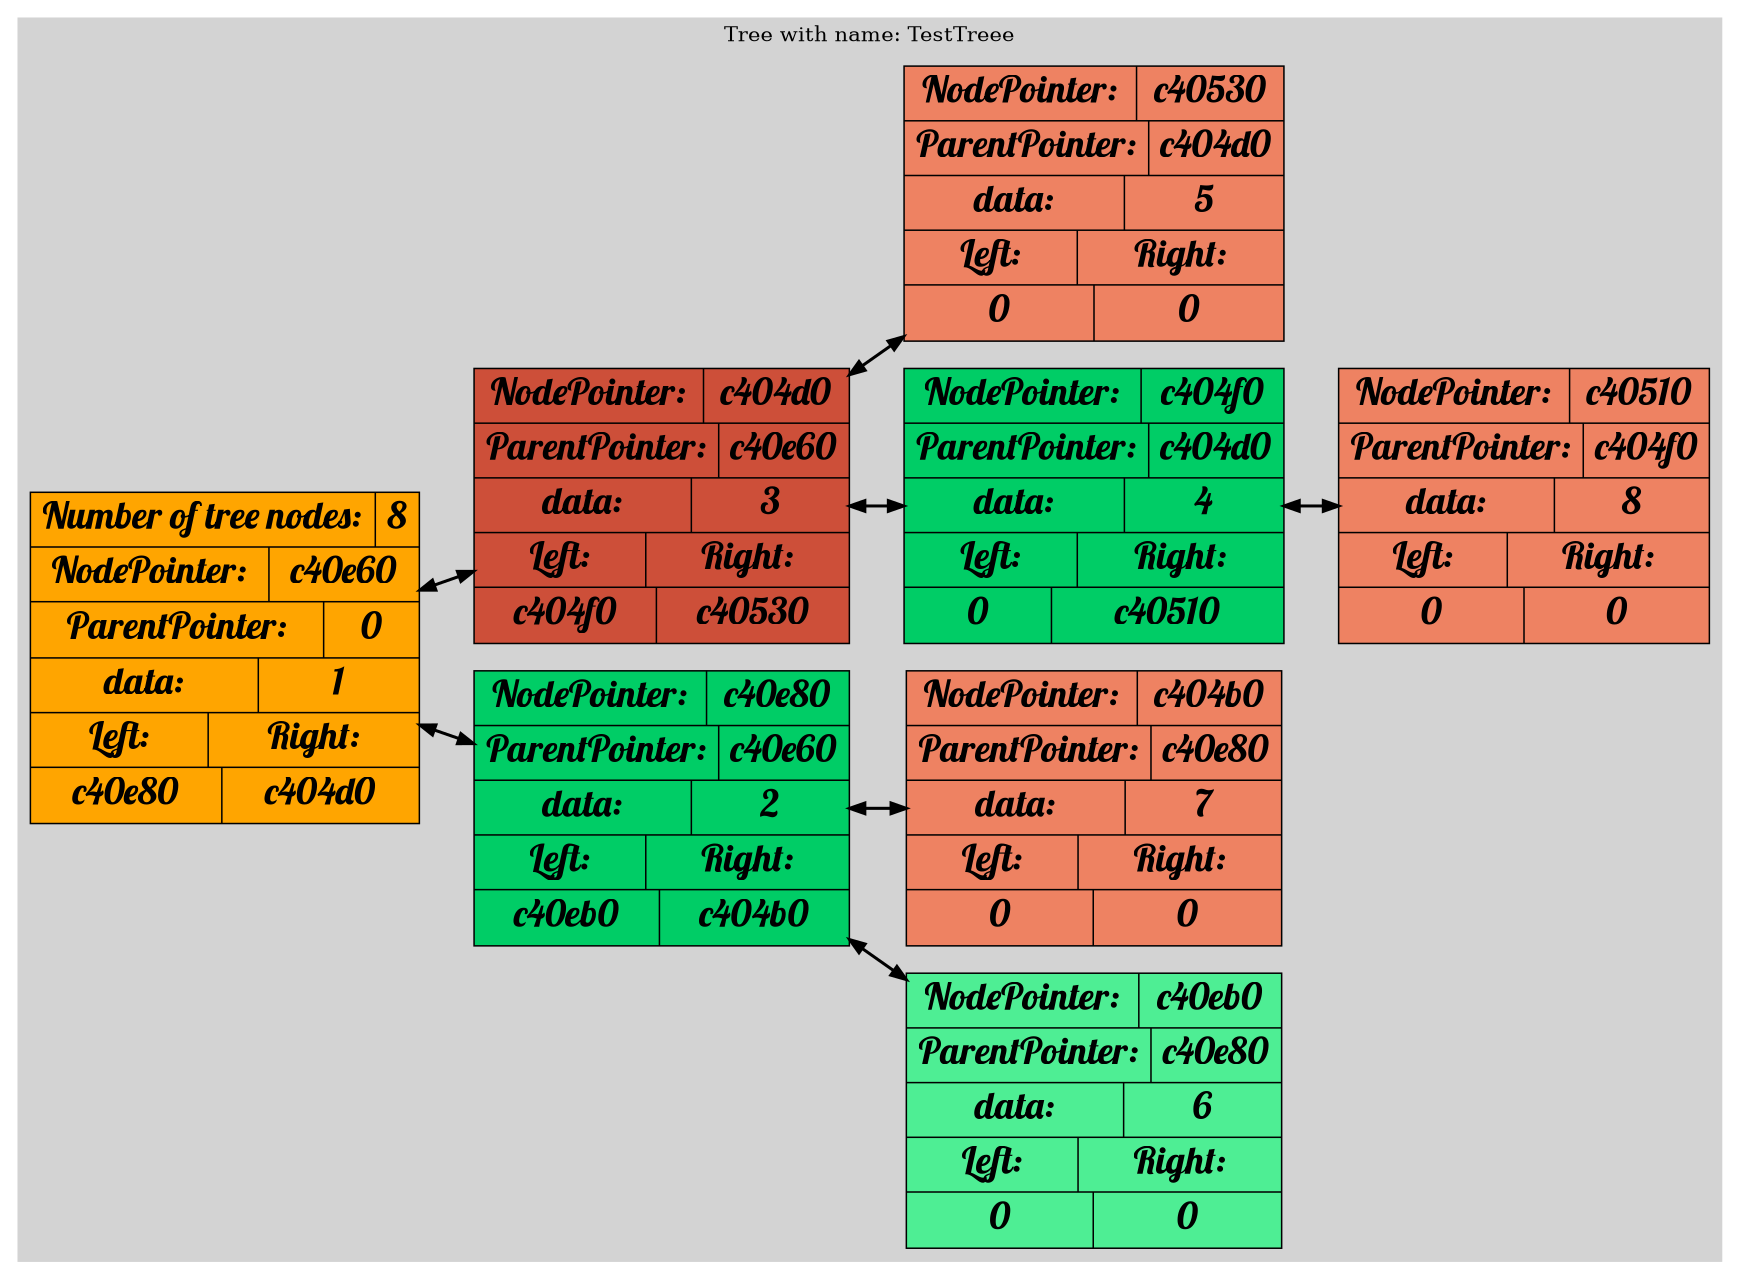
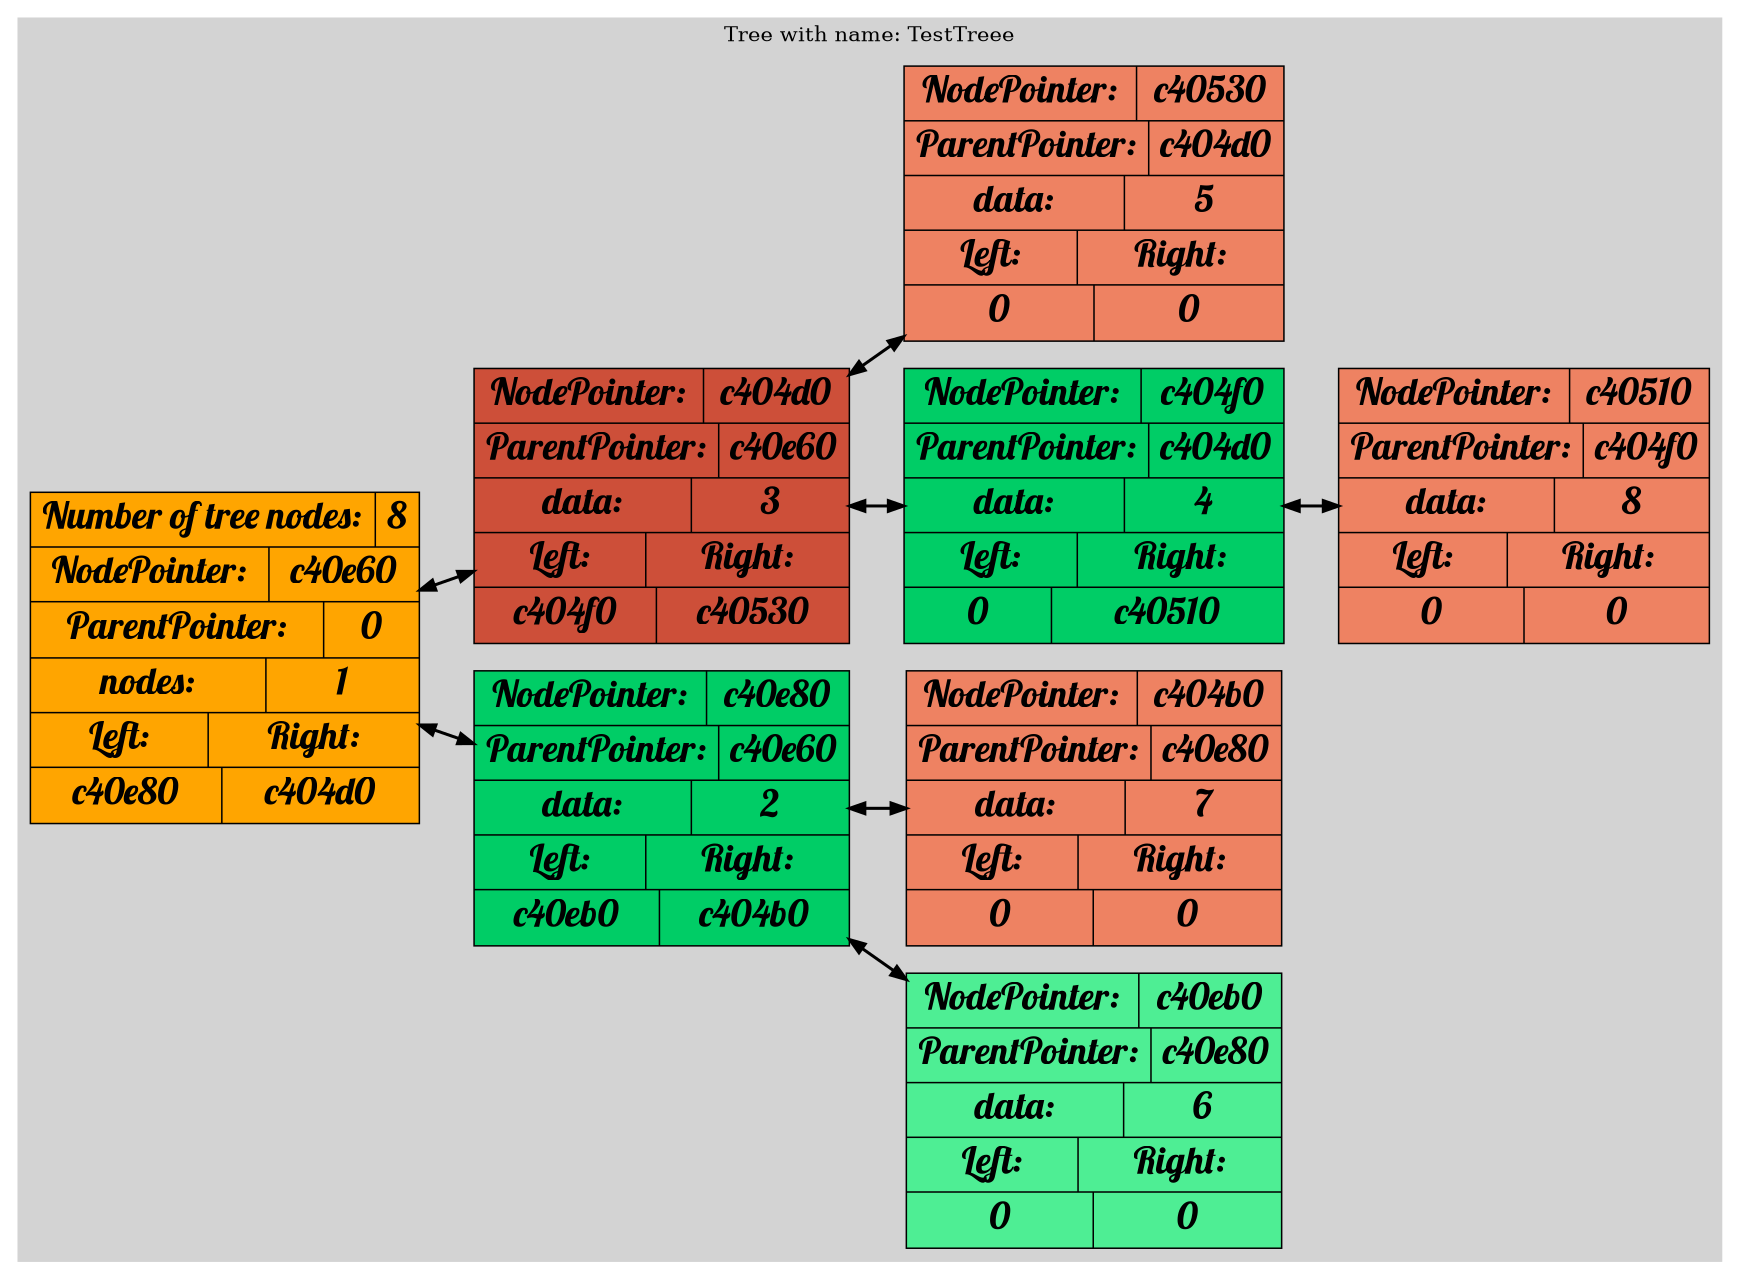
node "Number of tree nodes:": text "data:" -> "nodes:"
